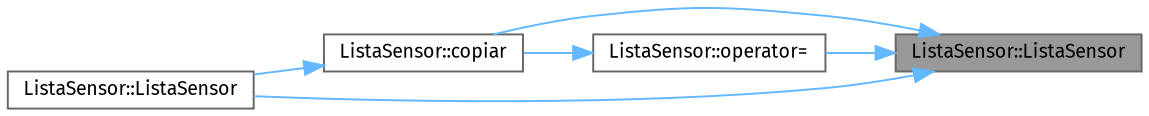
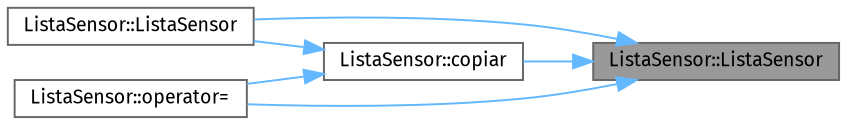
edge "ListaSensor::copiar" -> "ListaSensor::operator=": reversed
